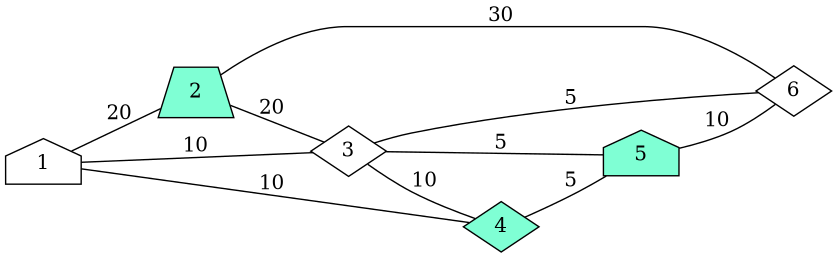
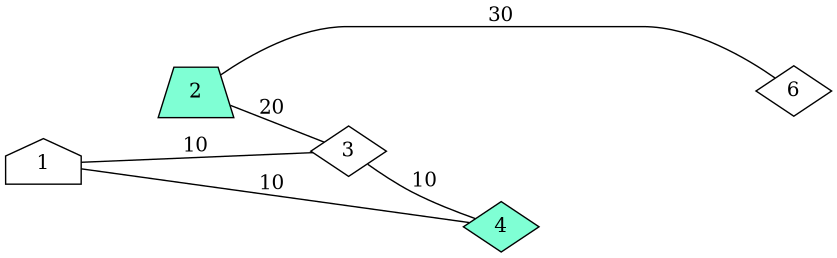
edge "6" -- "3": removed, label "5"
edge "2" -- "1": removed, label "20"
node "5": removed
